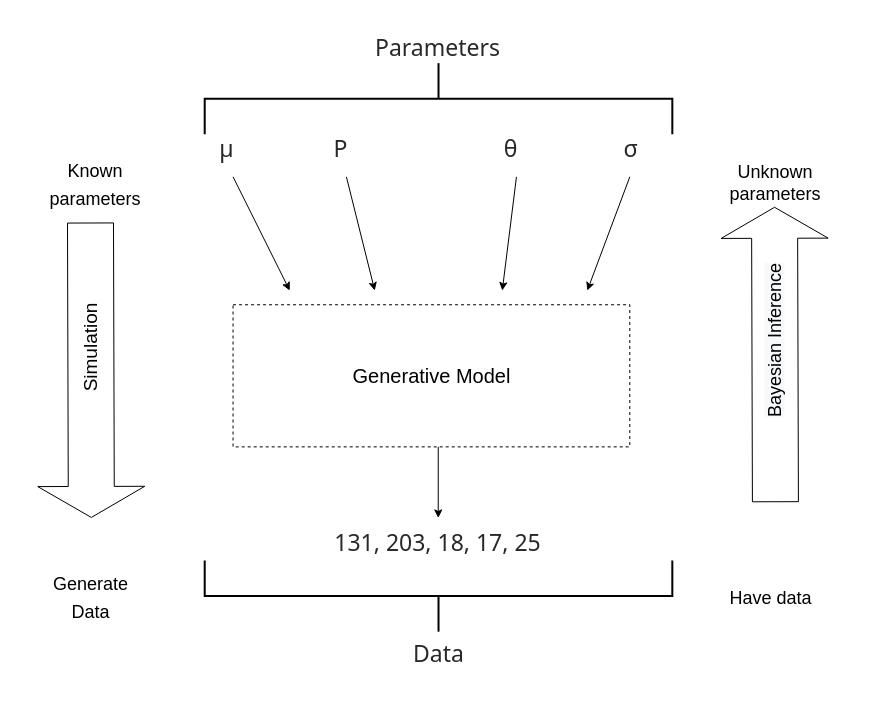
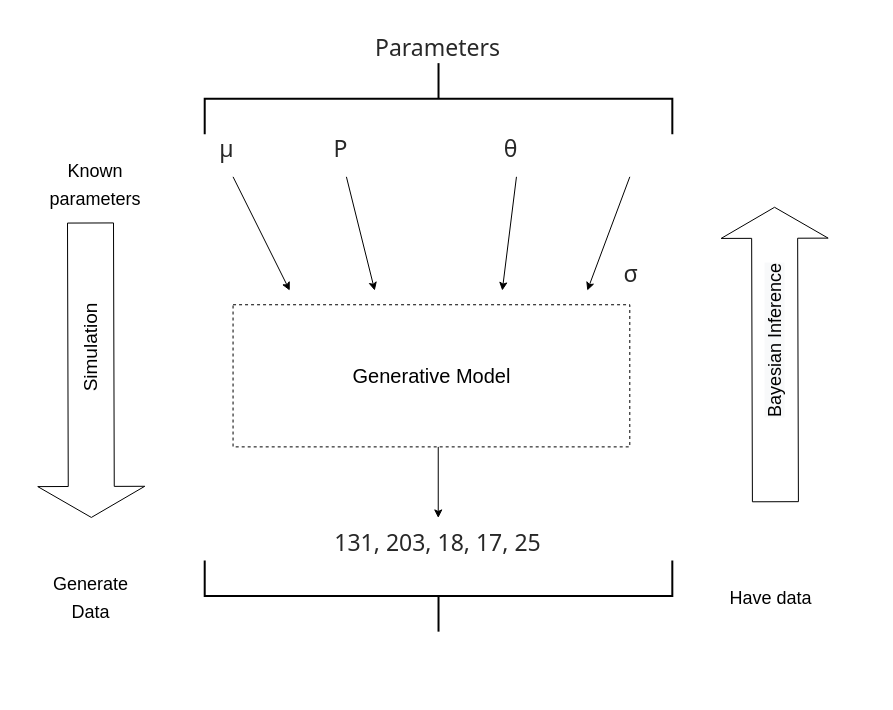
node "σ": moved (631, 149) -> (631, 274)
node "Unknown parameters": removed
node "Data": removed
